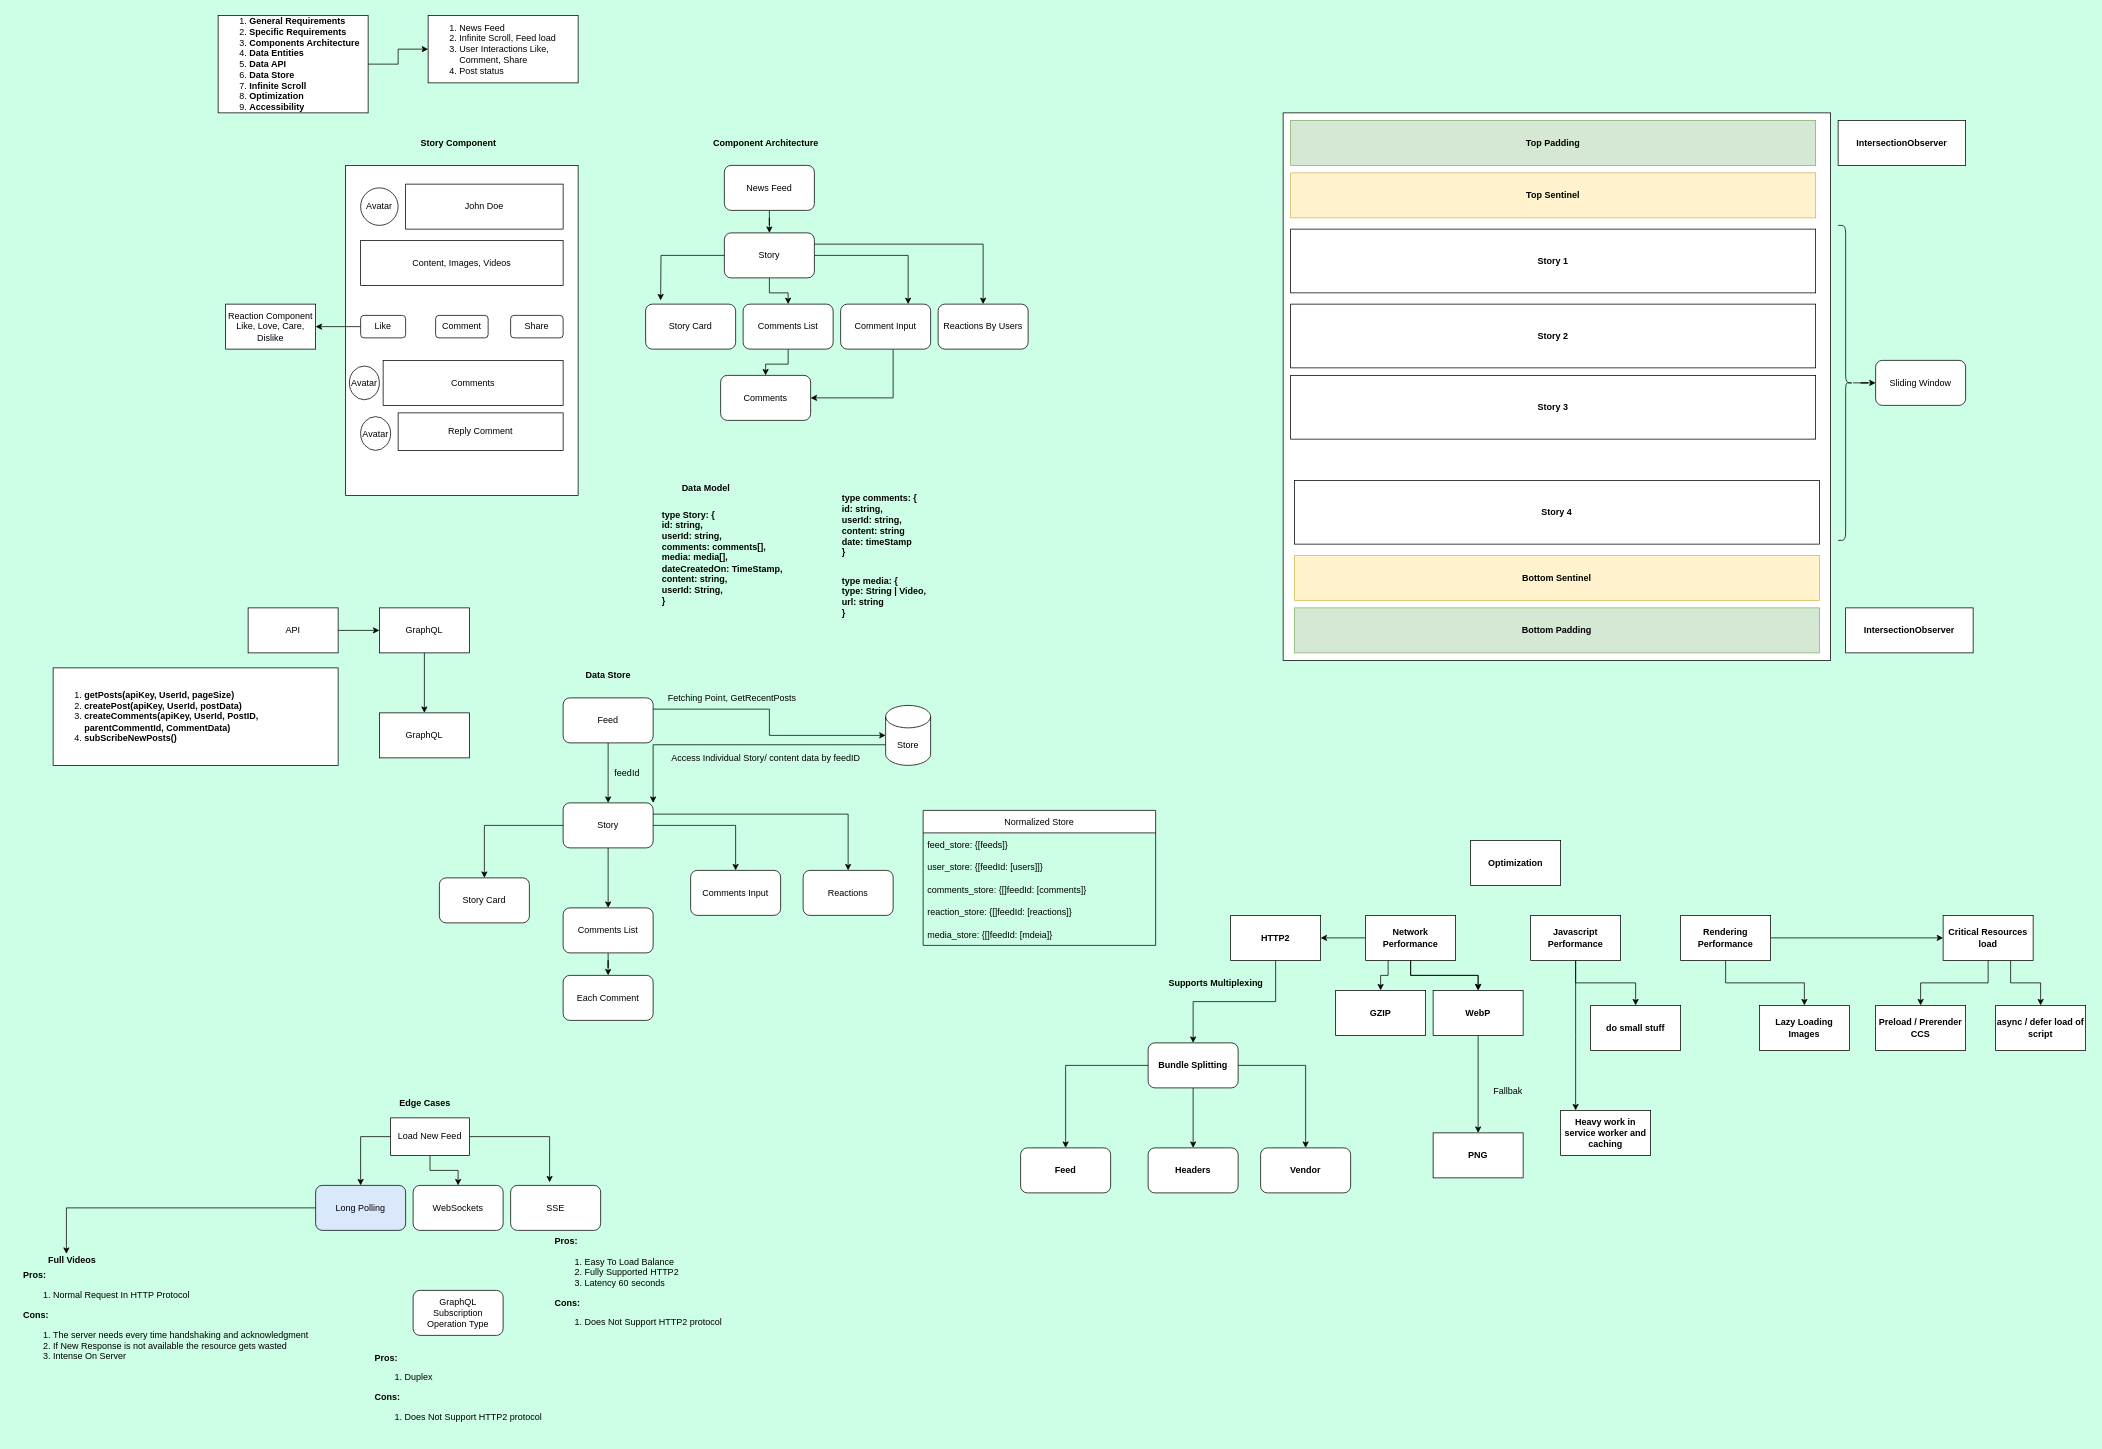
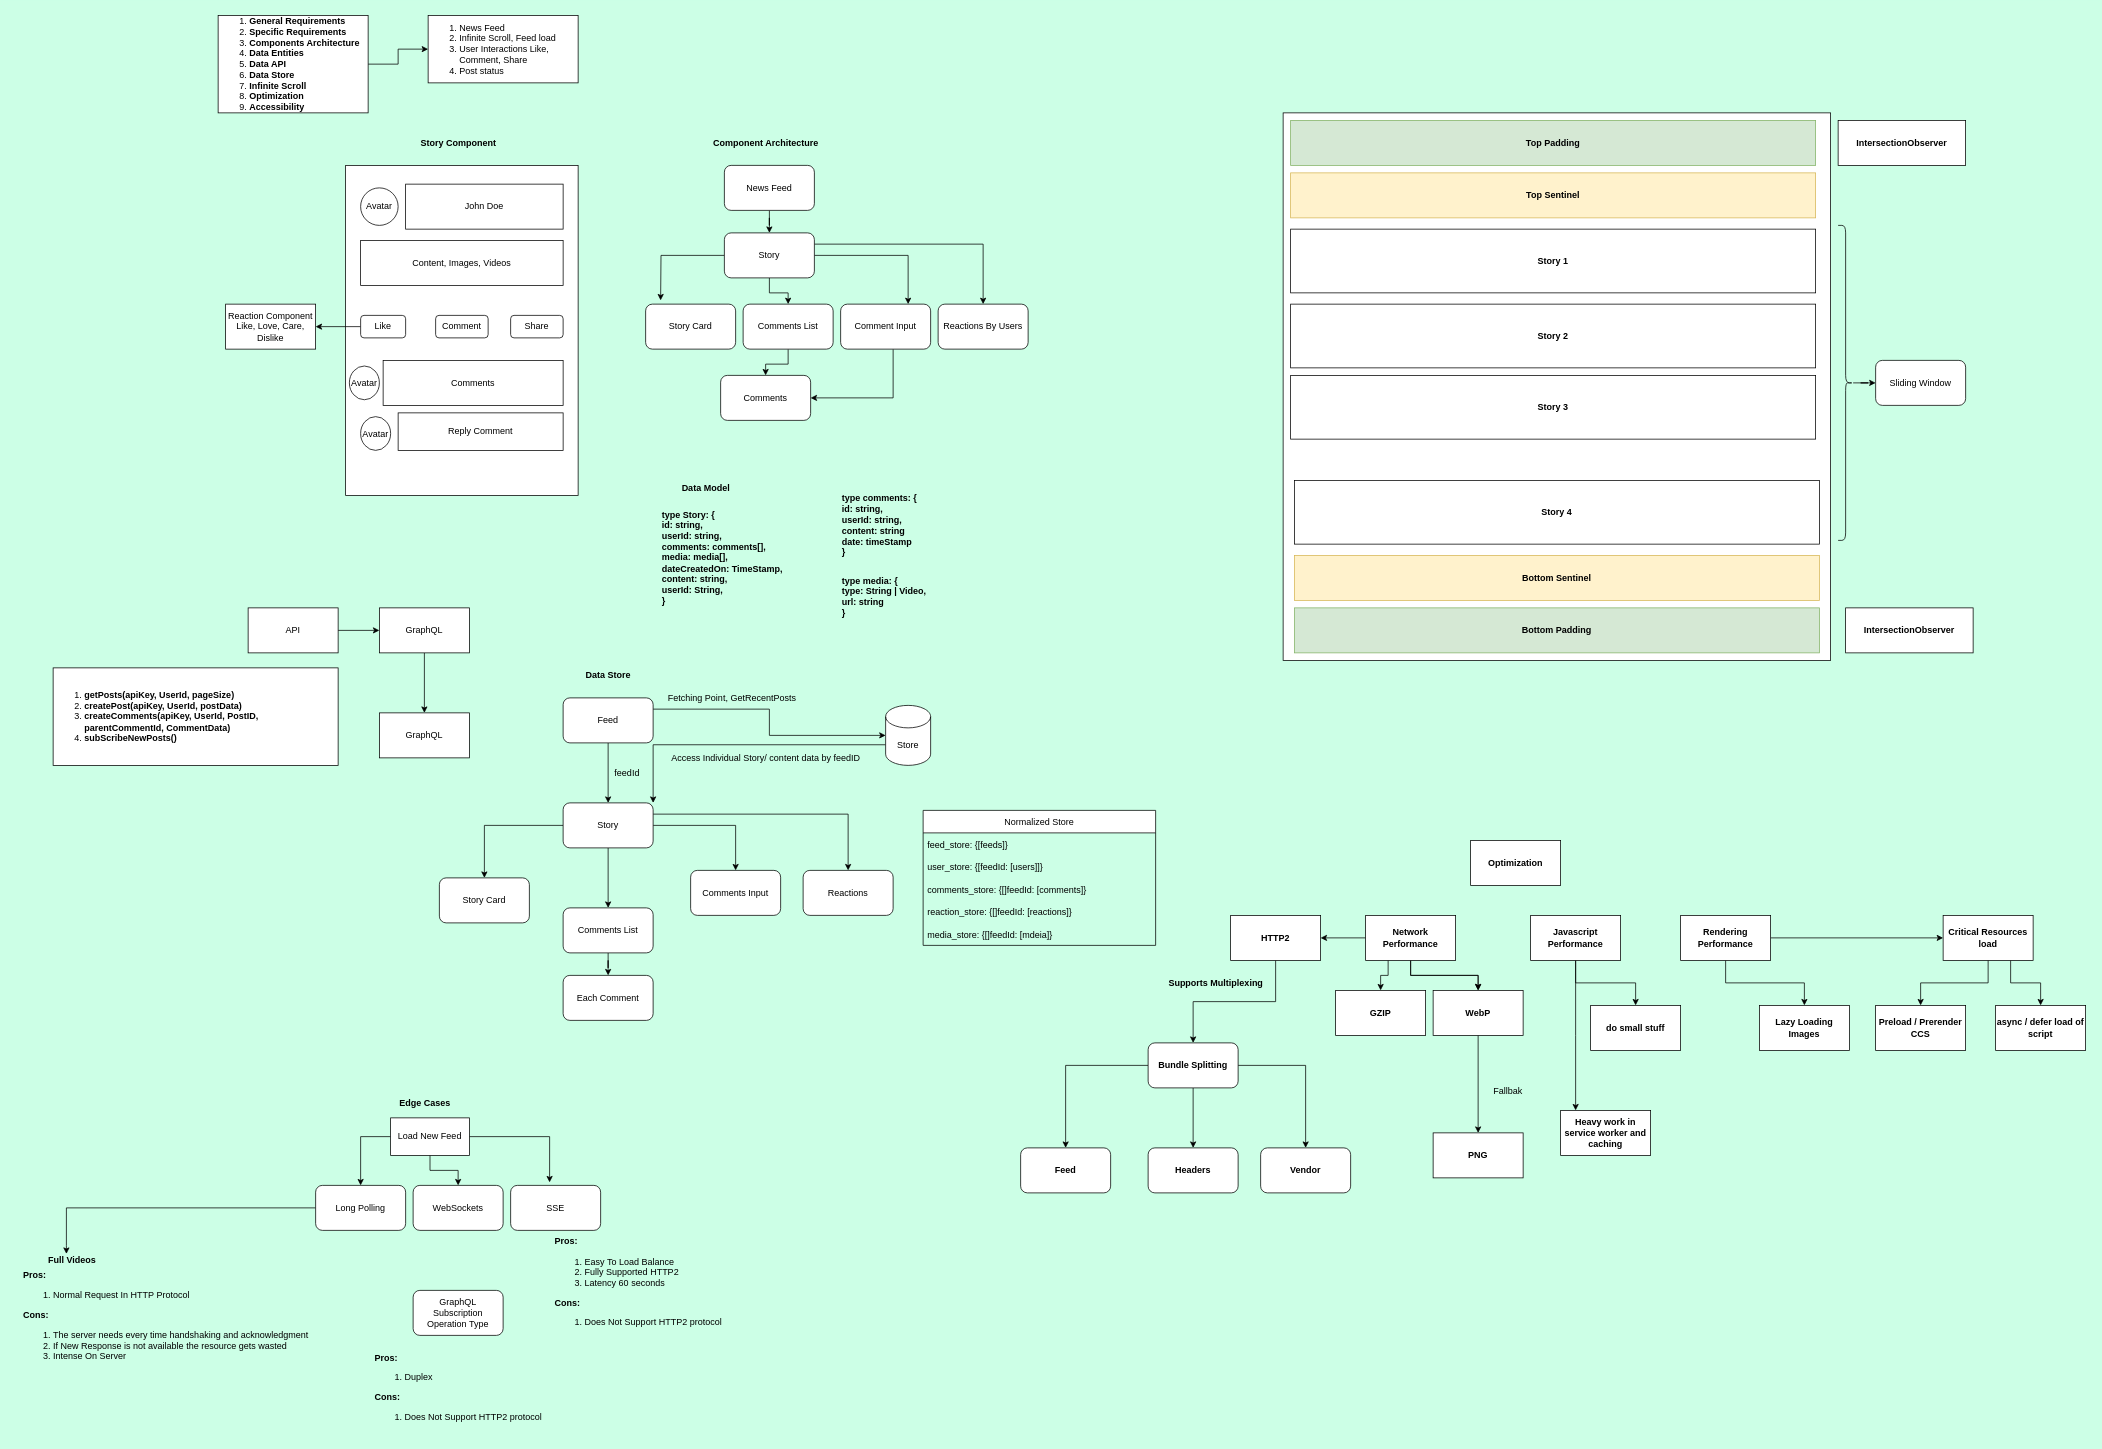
node "Long Polling": fillcolor #dae8fc -> #ffffff
